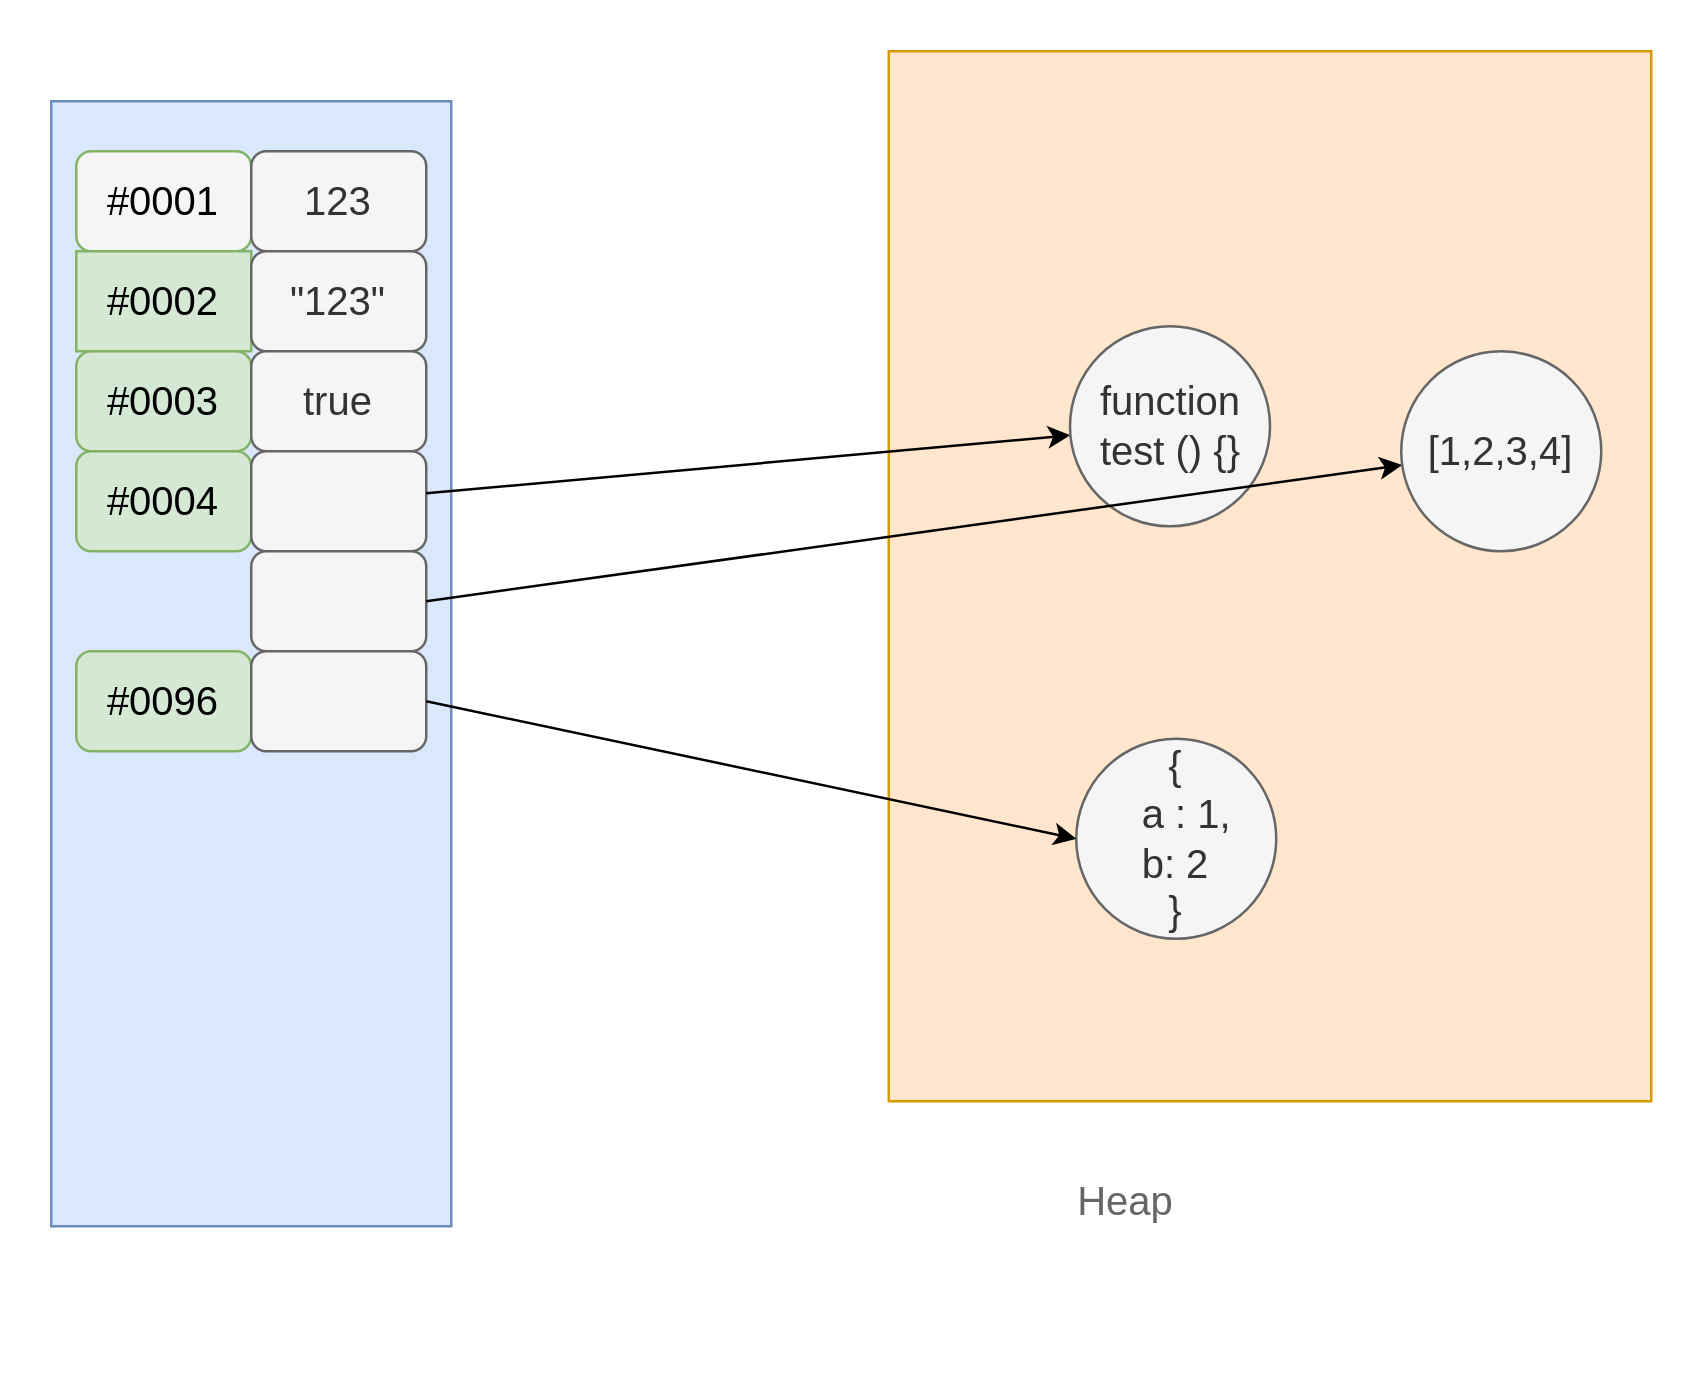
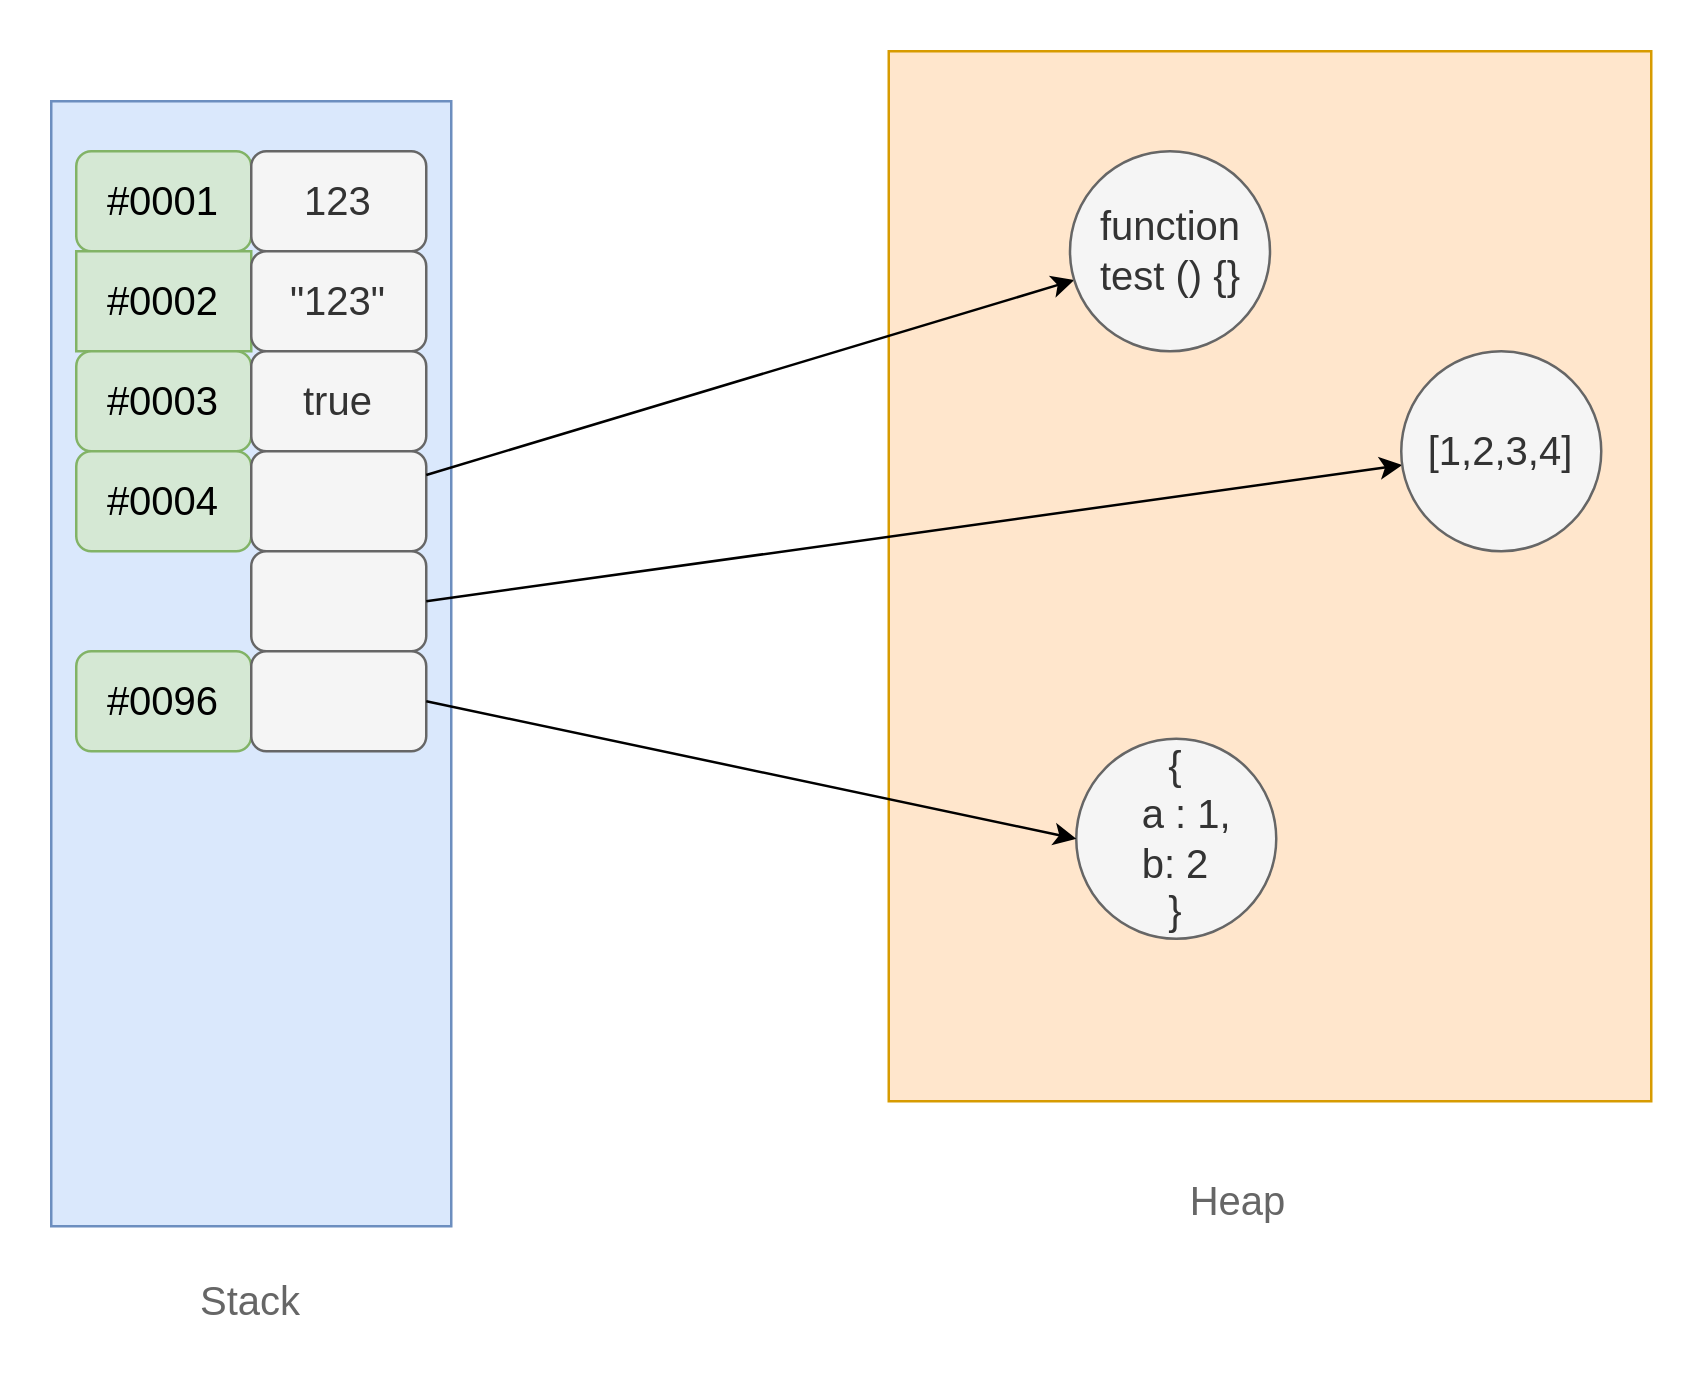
node "#0001": fillcolor #f5f5f5 -> #d5e8d4
node "function test () {}": moved (1170, 426) -> (1170, 251)
node "Heap": moved (1126, 1201) -> (1239, 1201)
node "Stack": added
